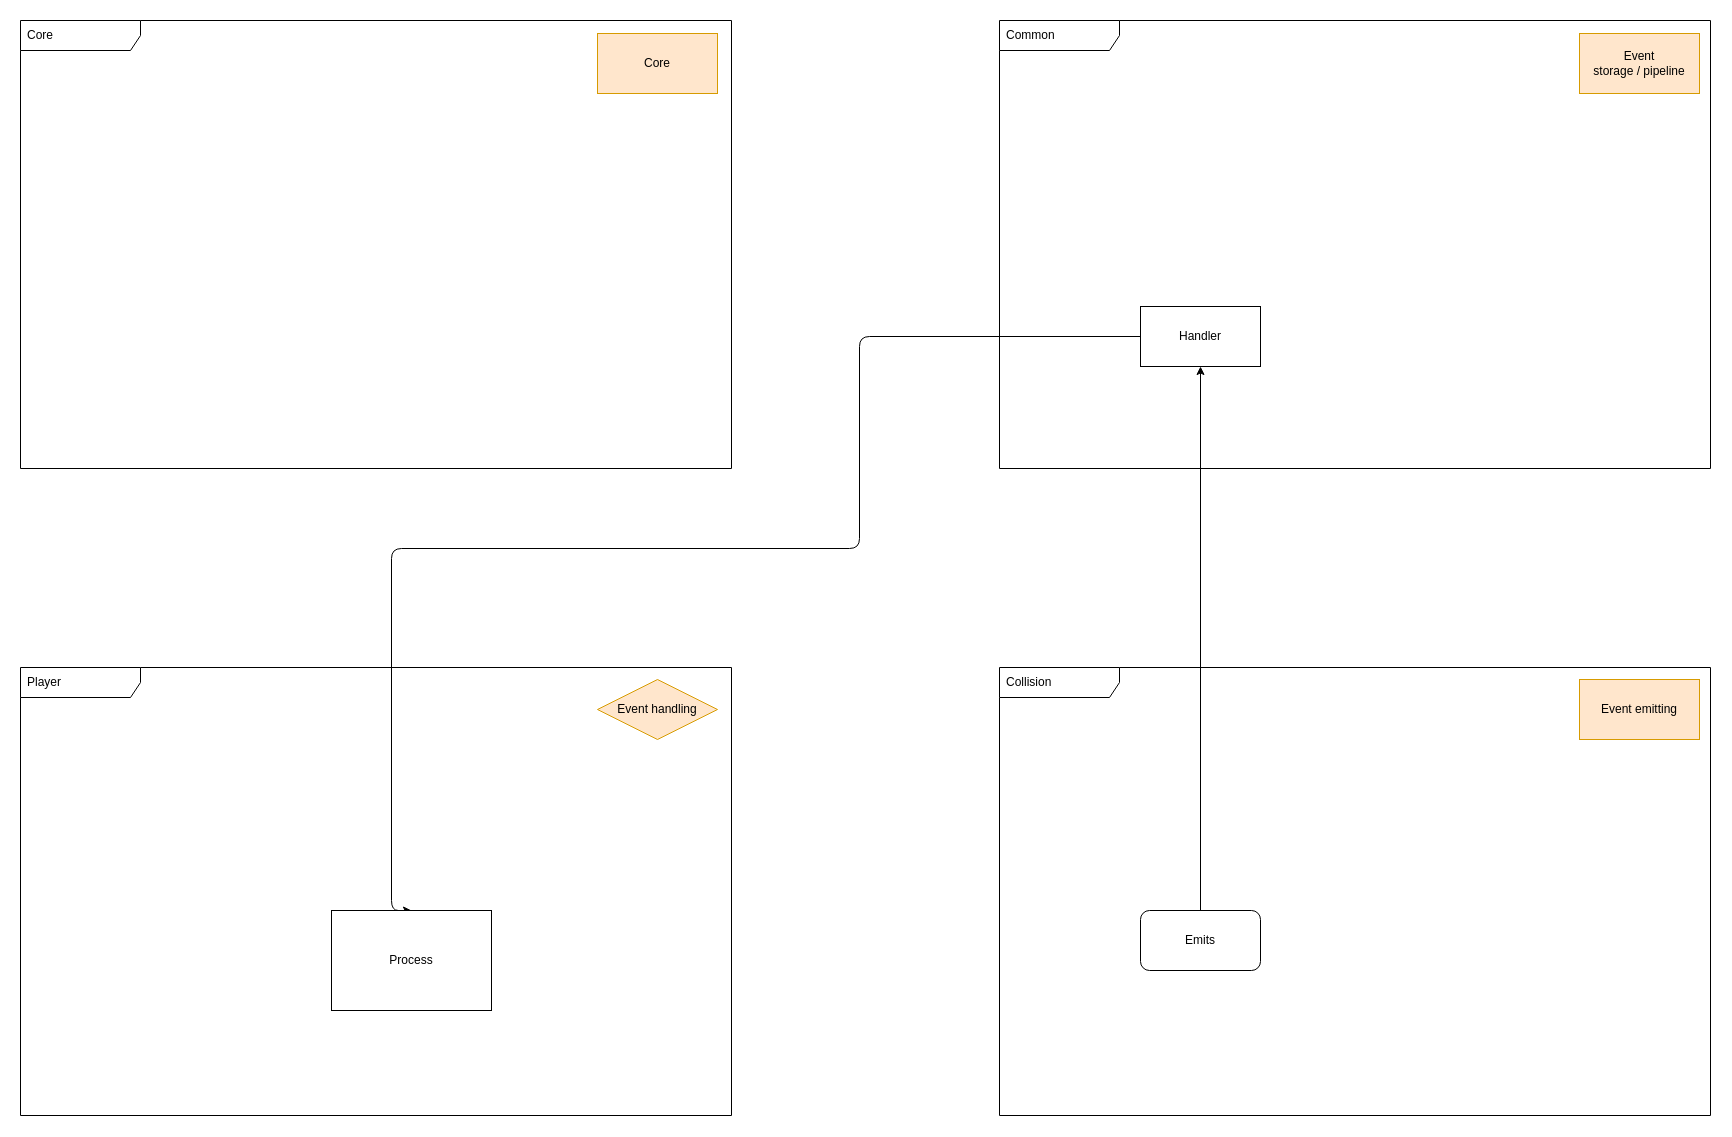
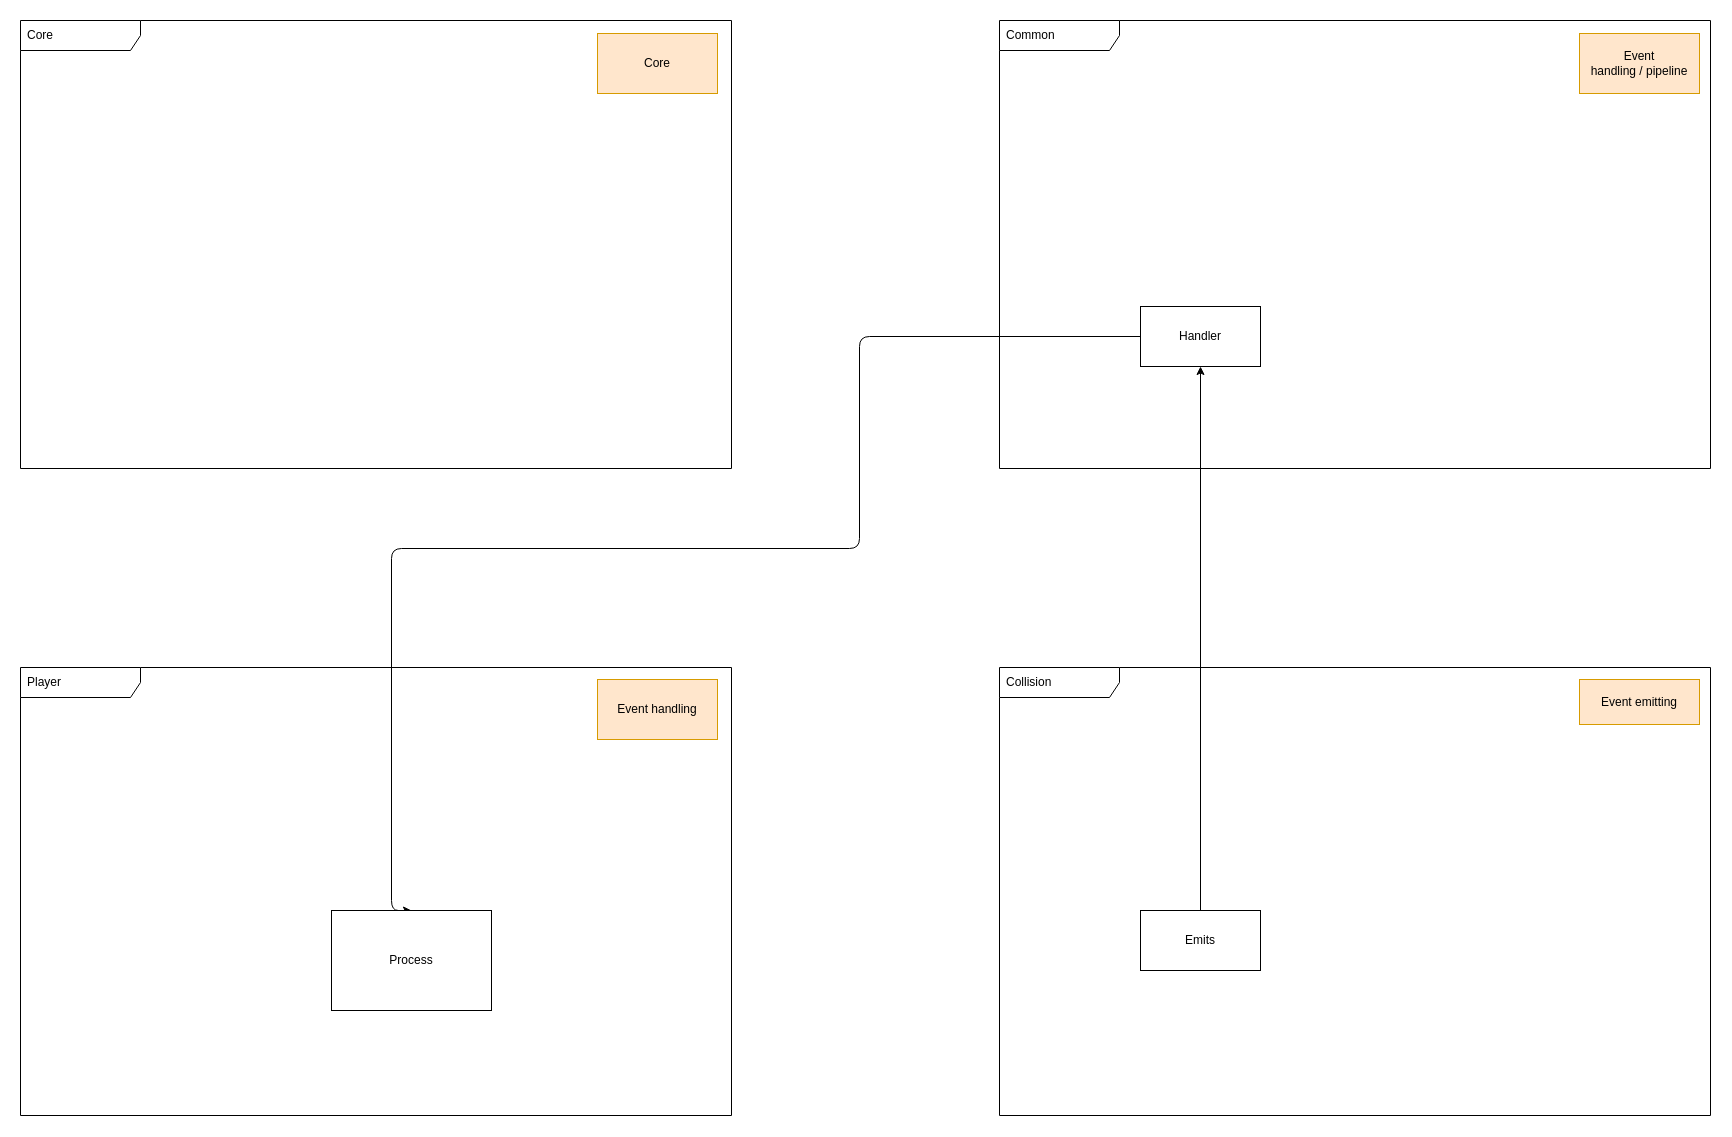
node "Event storage / pipeline": label "Event storage / pipeline" -> "Event handling / pipeline"
node "Event handling": shape diamond -> rectangle
node "Event emitting": size 120x60 -> 120x45
node "Emits": shape rounded rectangle -> rectangle
